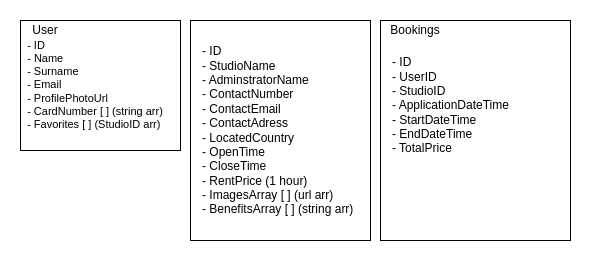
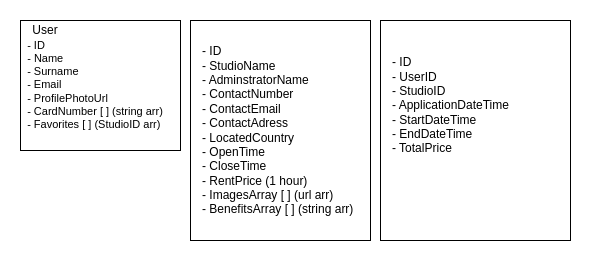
node "Bookings": removed
